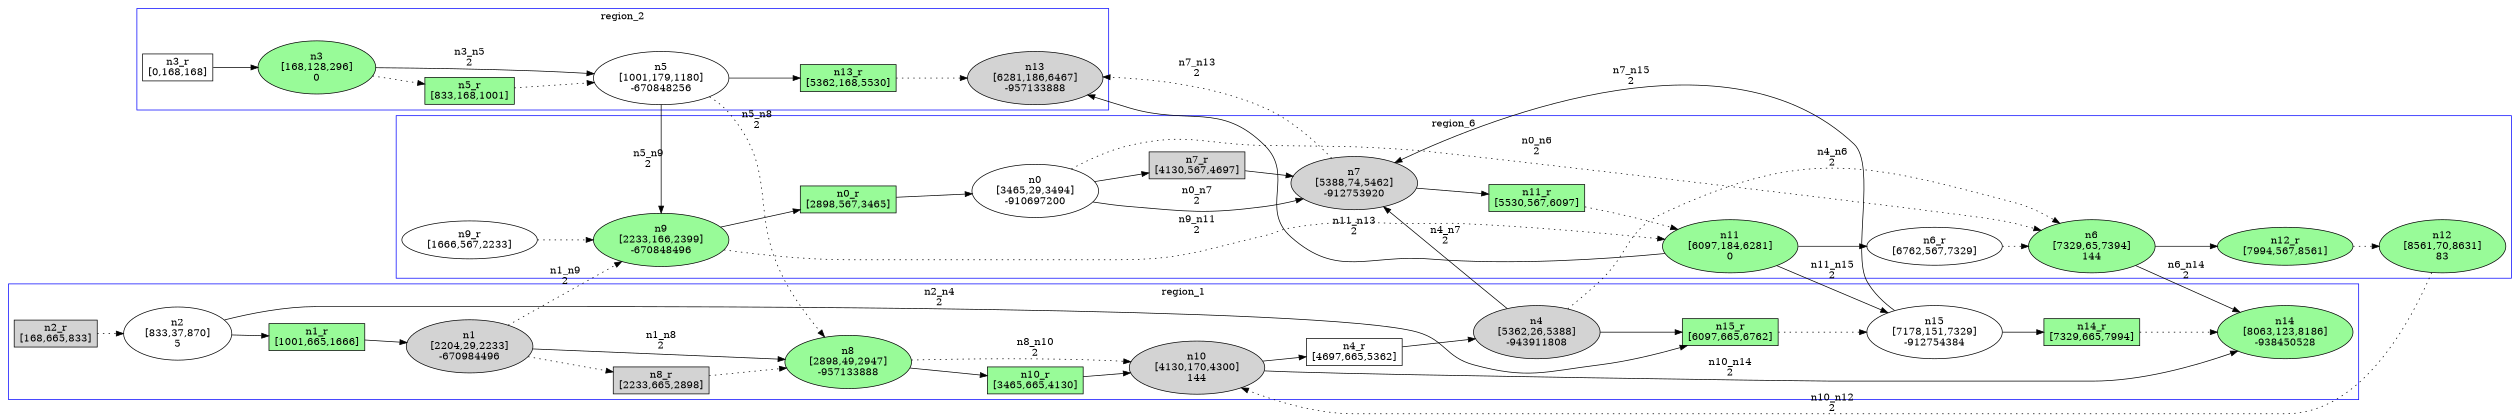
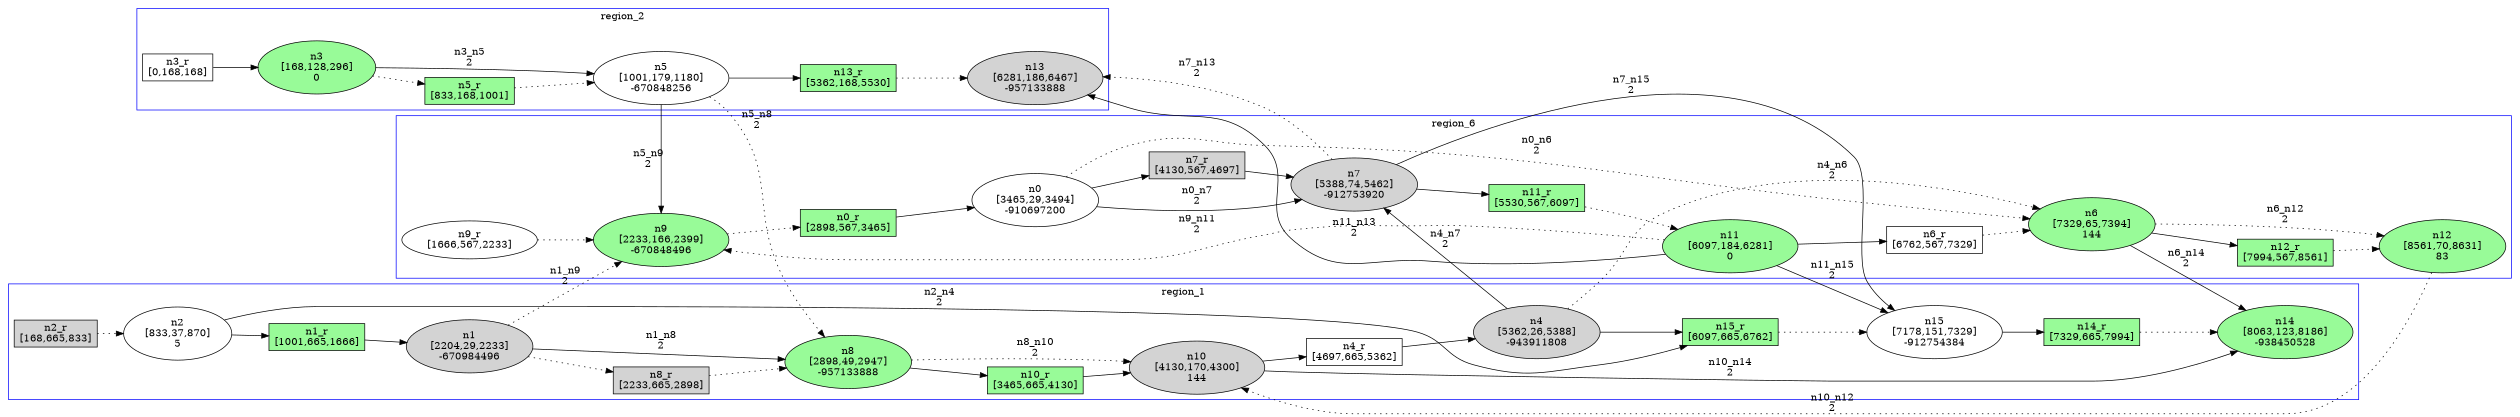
edge "n15 [7178,151,7329] -912754384" -> "n7 [5388,74,5462] -912753920": reversed
edge "n9 [2233,166,2399] -670848496" -> "n0_r [2898,567,3465]": style solid -> dotted
edge "n6 [7329,65,7394] 144" -> "n12 [8561,70,8631] 83": added, label "n6_n12 2"
node "n6_r [6762,567,7329]": shape ellipse -> box
node "n12_r [7994,567,8561]": shape ellipse -> box
edge "n9 [2233,166,2399] -670848496" -> "n11 [6097,184,6281] 0": reversed
